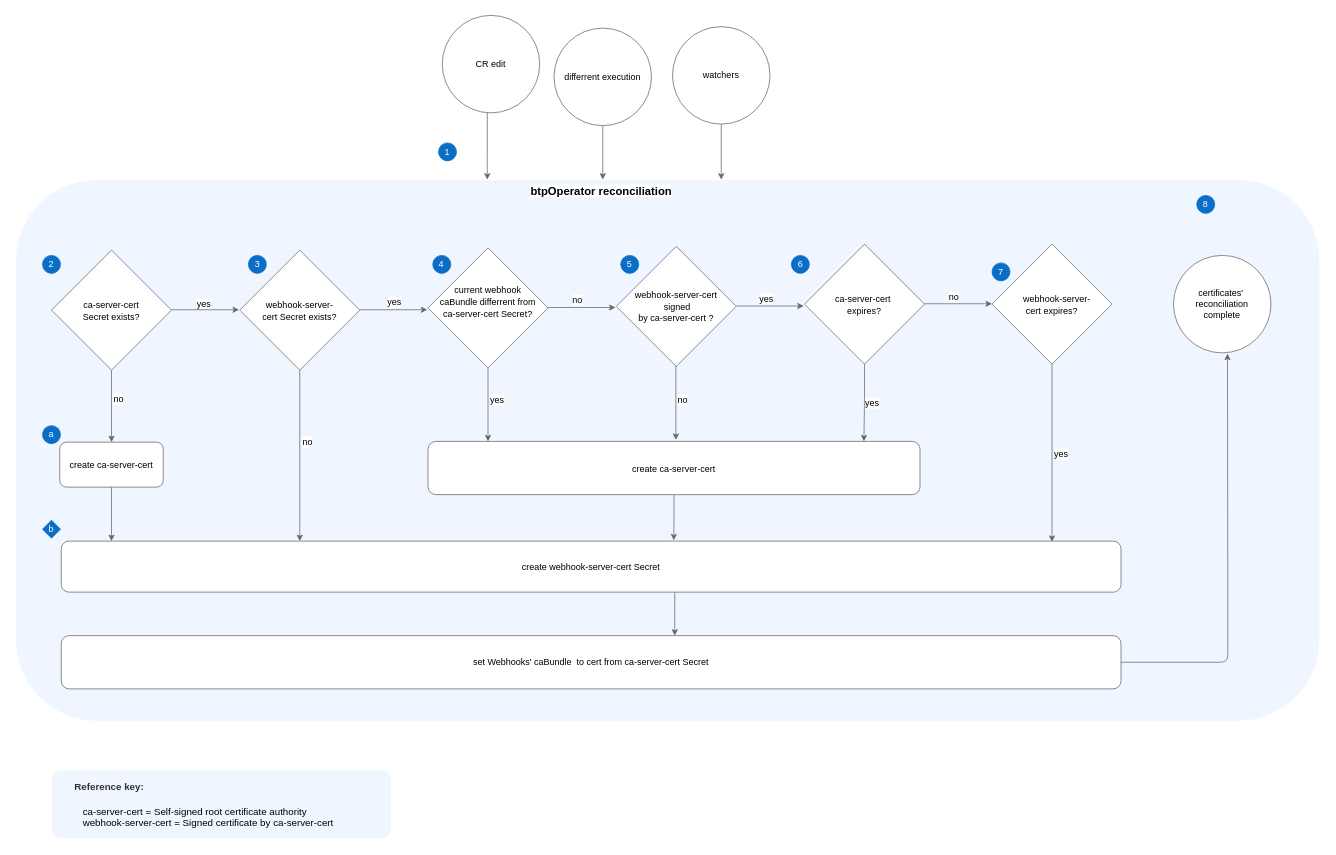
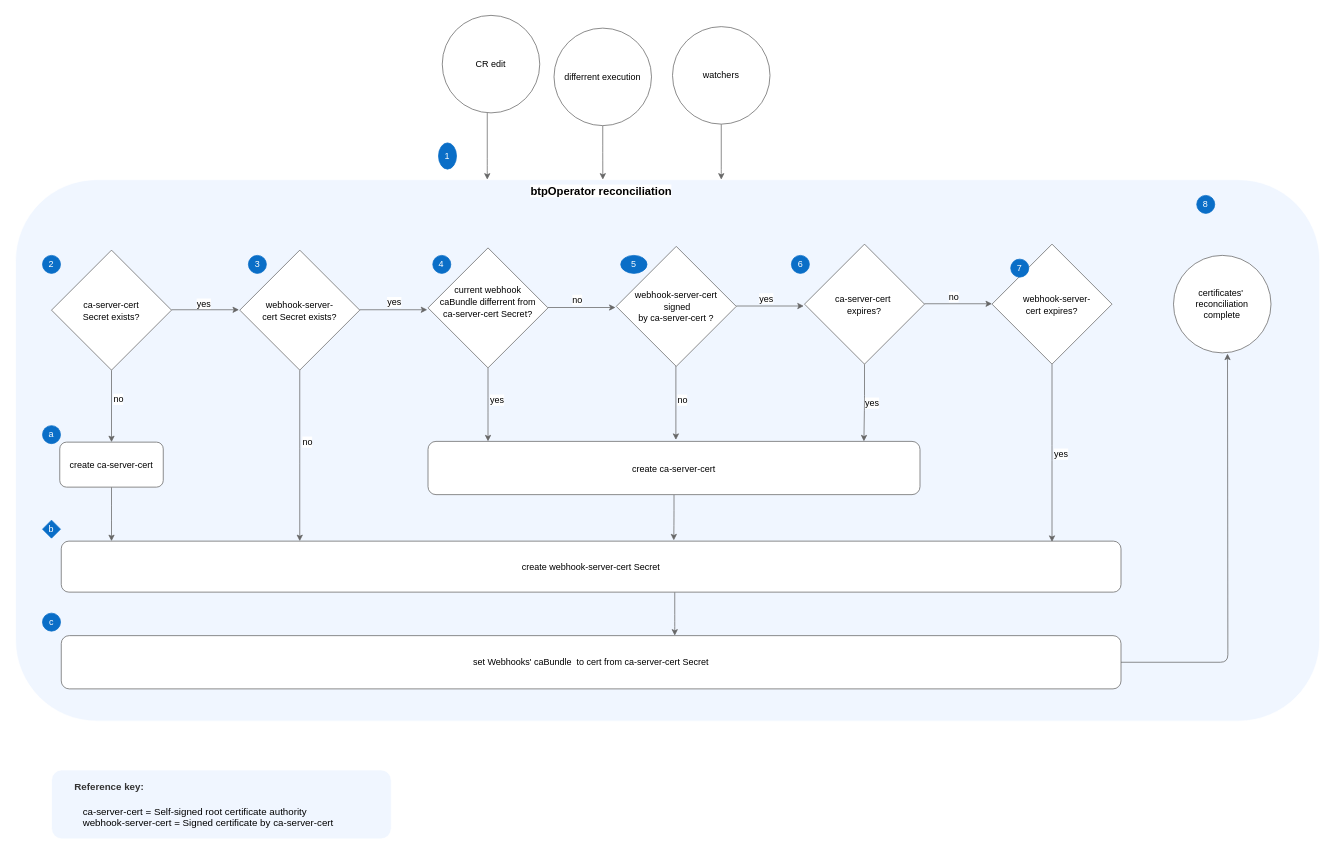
node "1": size 18x18 -> 18x26
node "5": size 18x18 -> 26x18
node "7": moved (1001, 272) -> (1020, 268)
node "c": added
